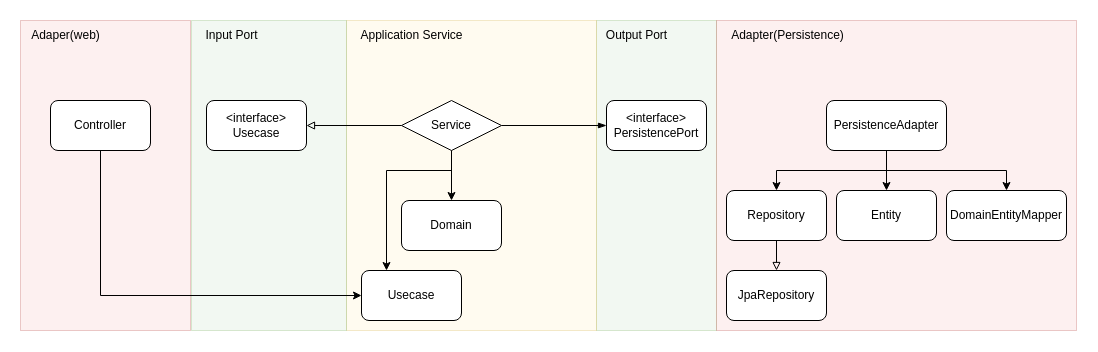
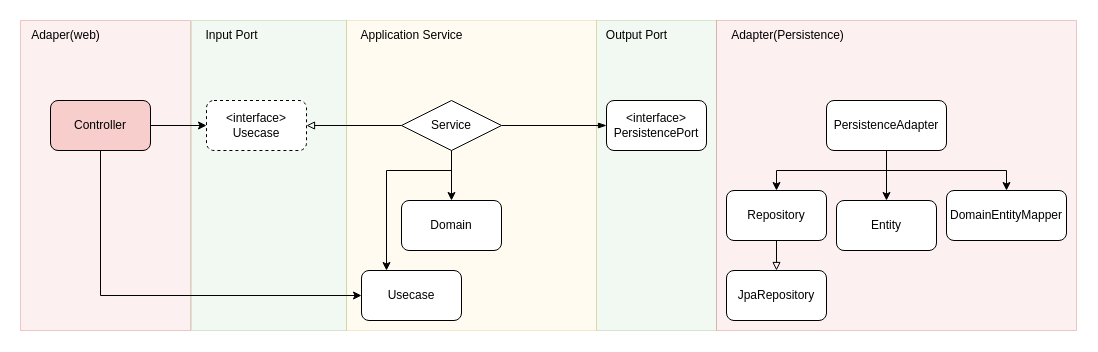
node "Controller": fillcolor #ffffff -> #f8cecc
edge "Controller" -> "<interface> Usecase": added
node "<interface> Usecase": style solid -> dashed
node "Entity": moved (887, 216) -> (887, 226)
